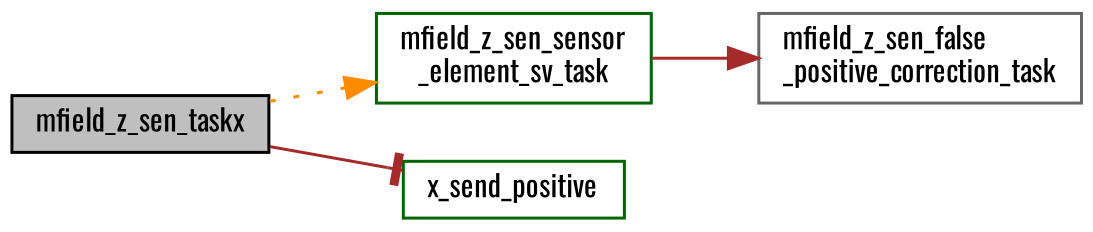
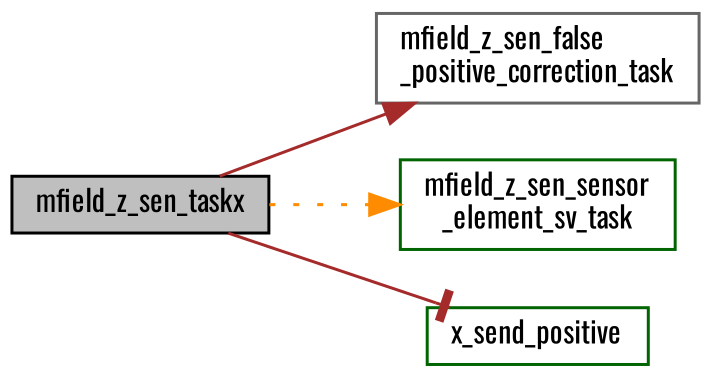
edge "mfield_z_sen_sensor _element_sv_task" -> "mfield_z_sen_false _positive_correction_task": now "mfield_z_sen_taskx" -> "mfield_z_sen_false _positive_correction_task"
